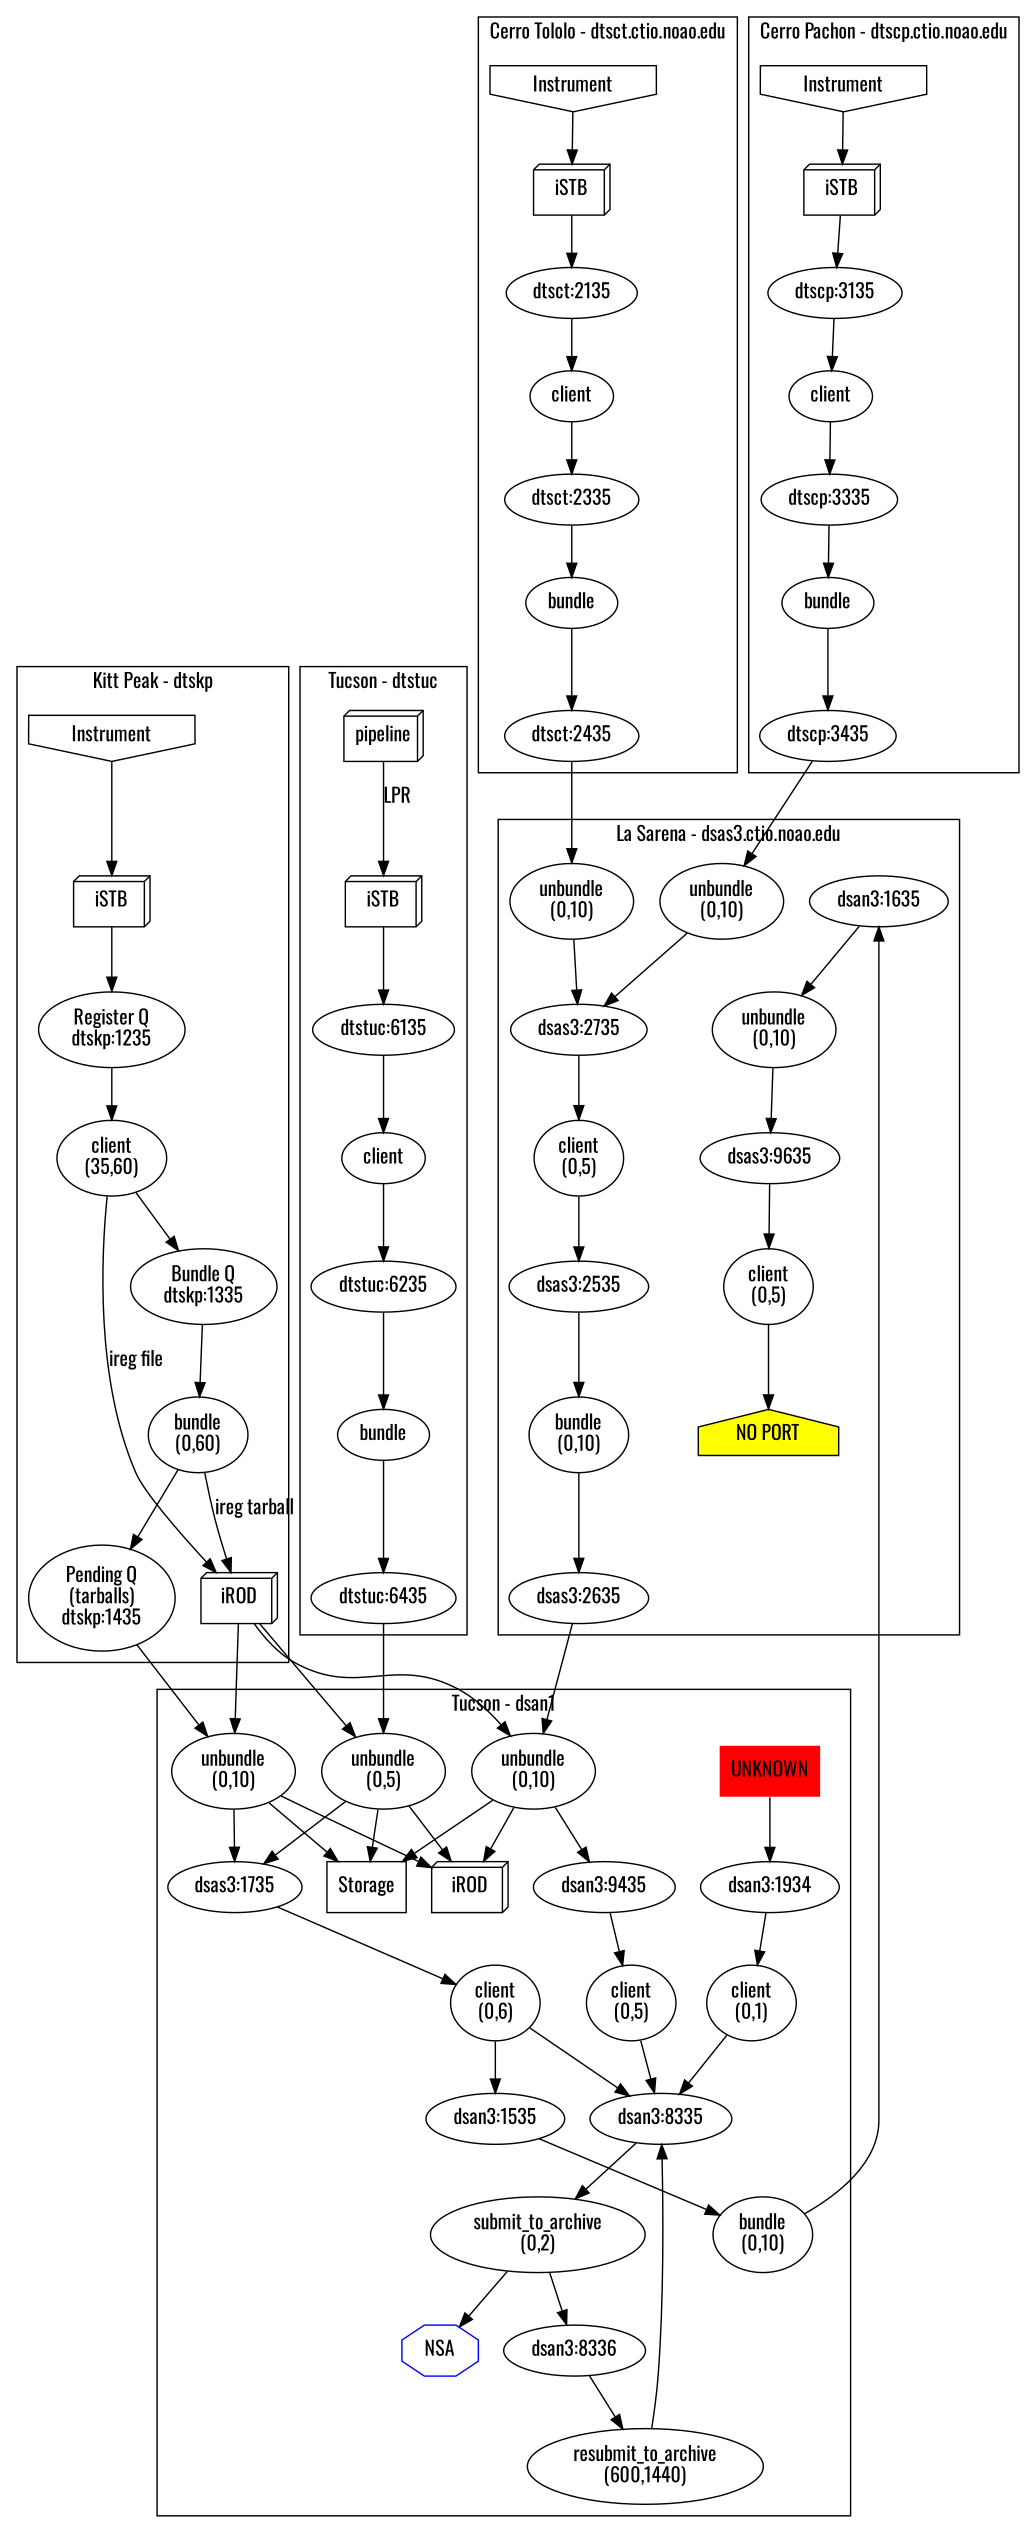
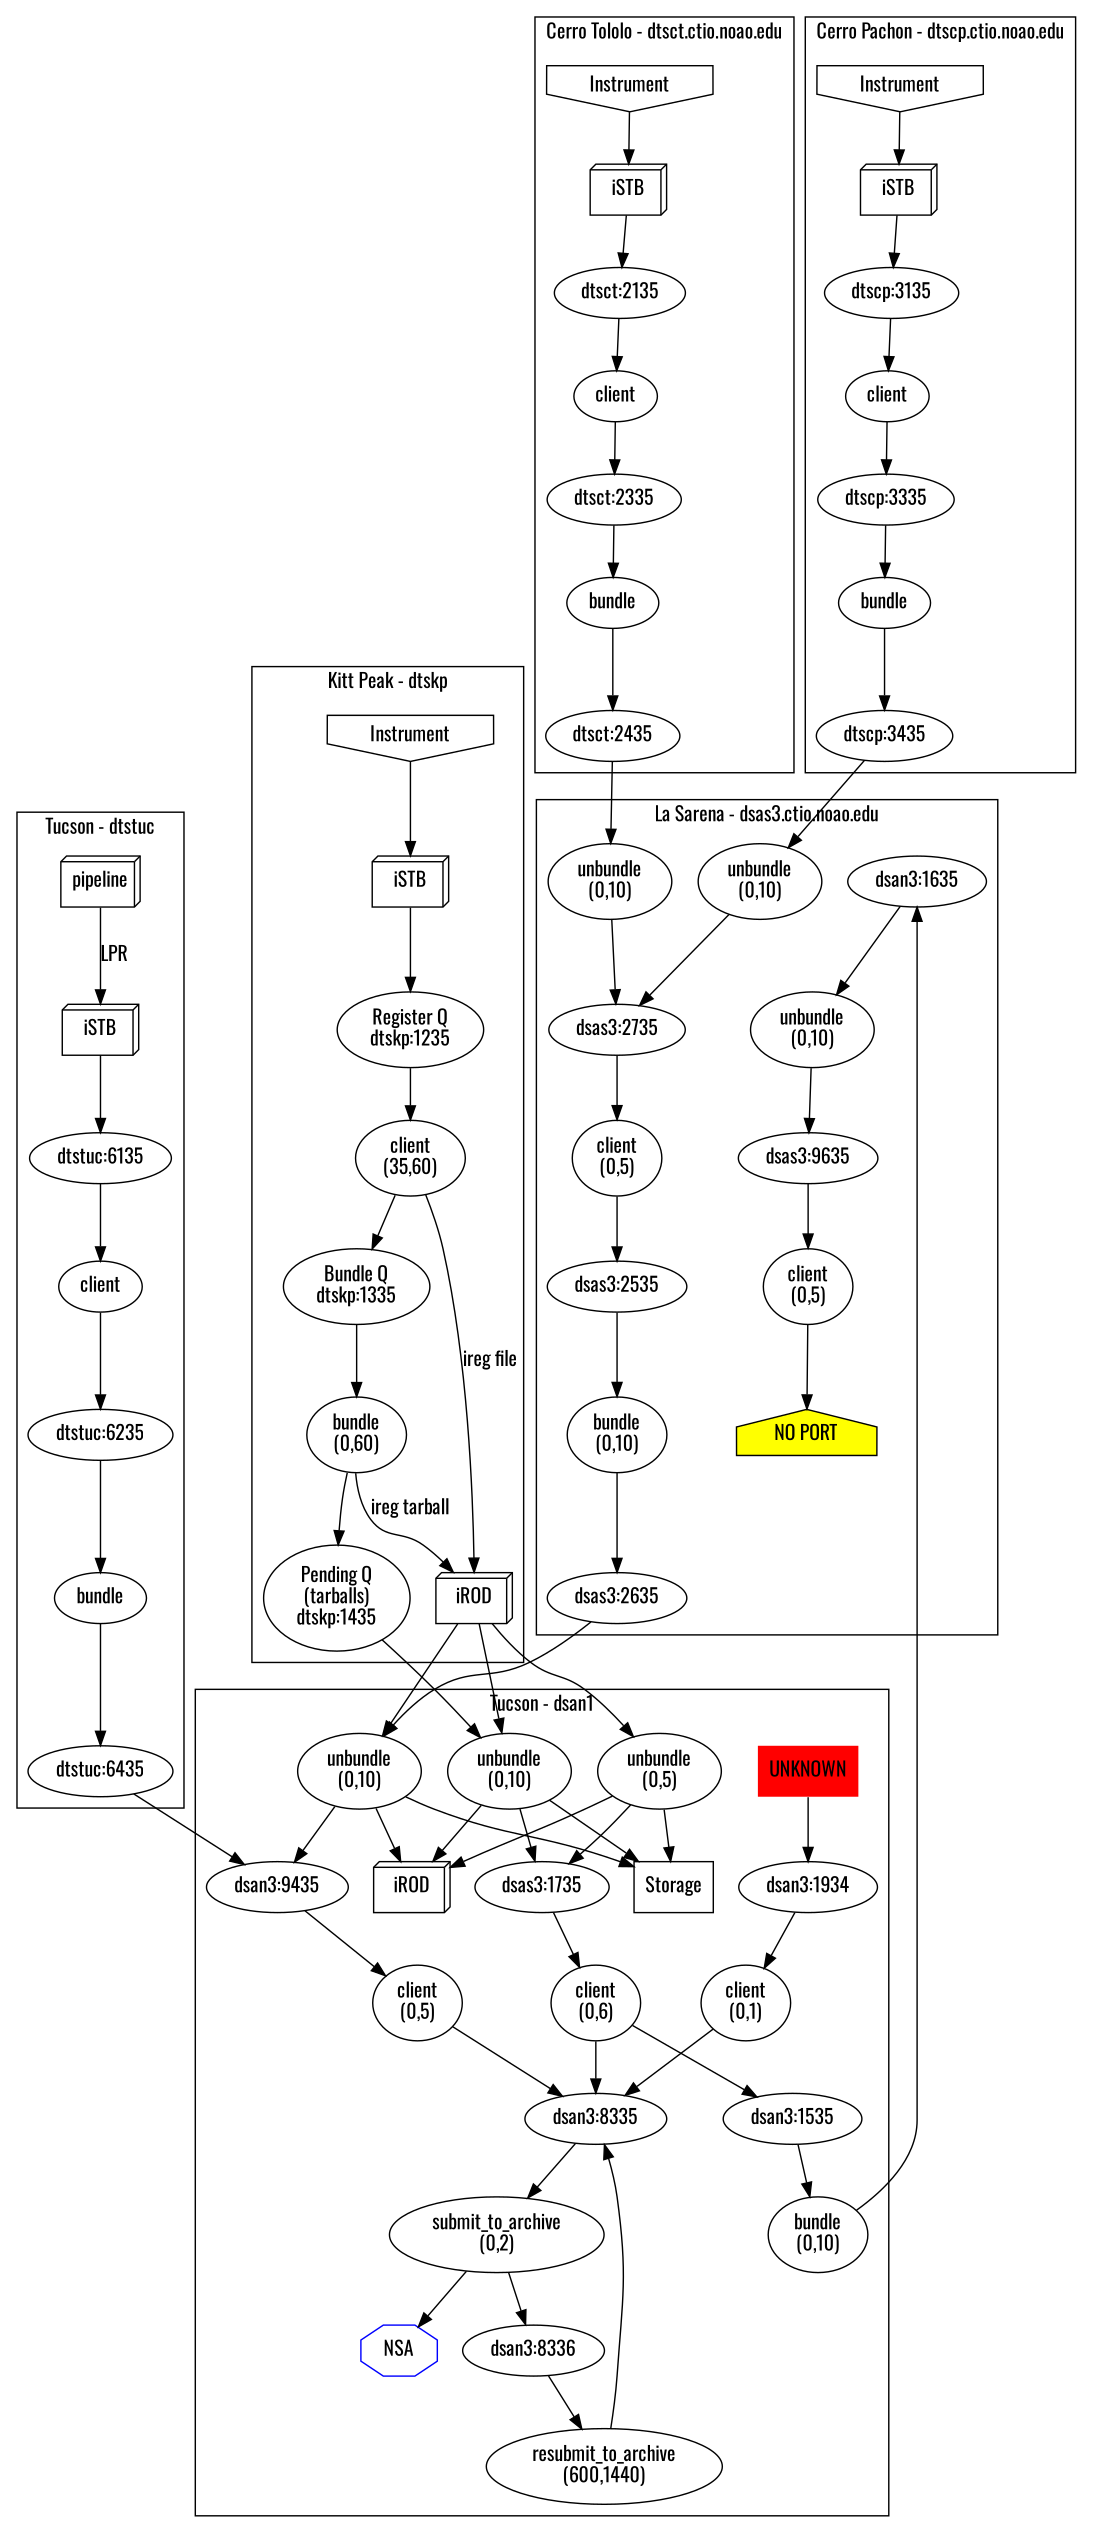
edge "dtstuc:6435" -> "unbundle (0,5)": now "dtstuc:6435" -> "dsan3:9435"
